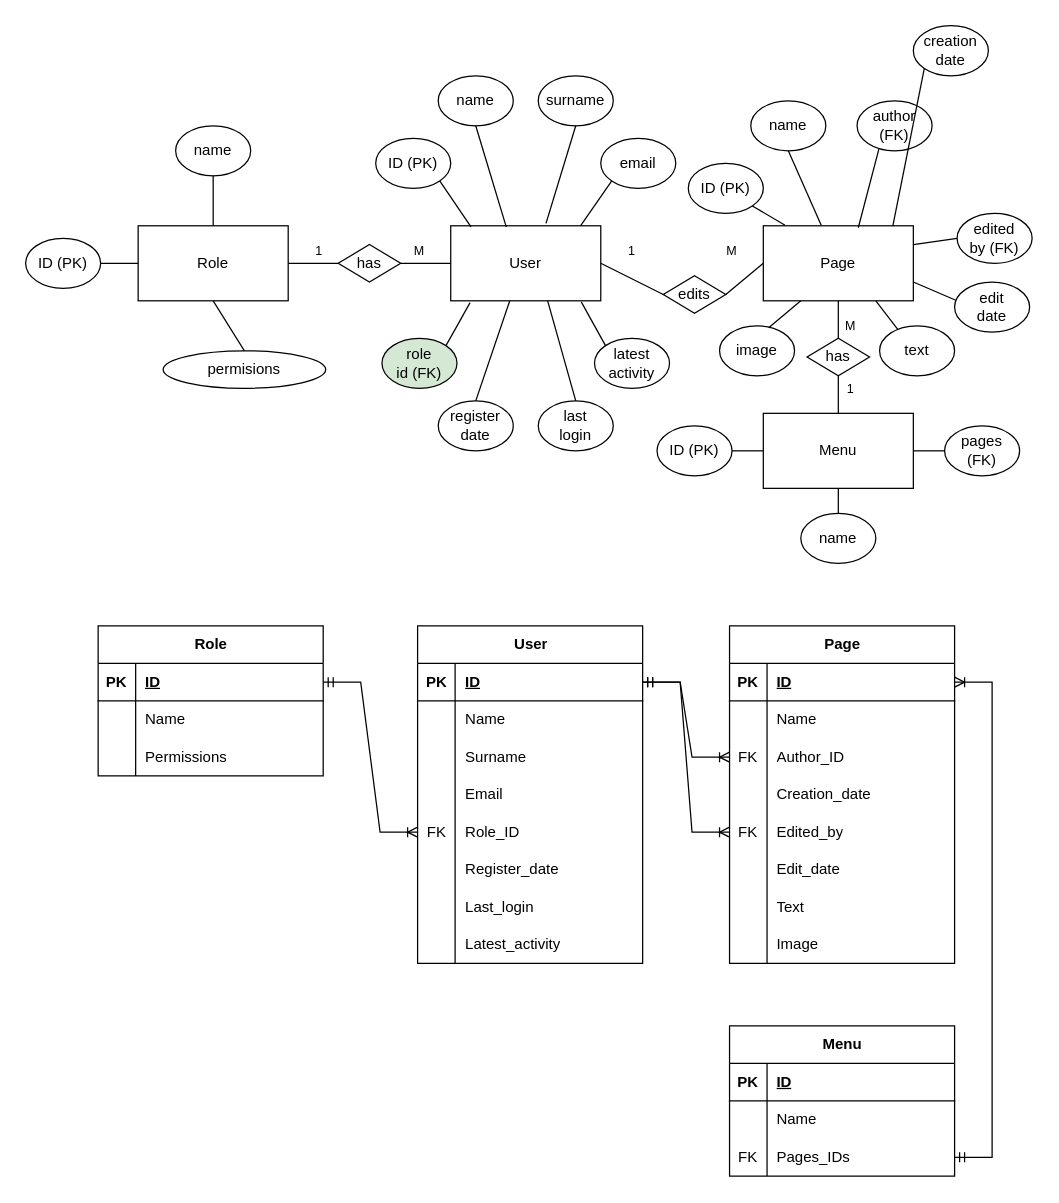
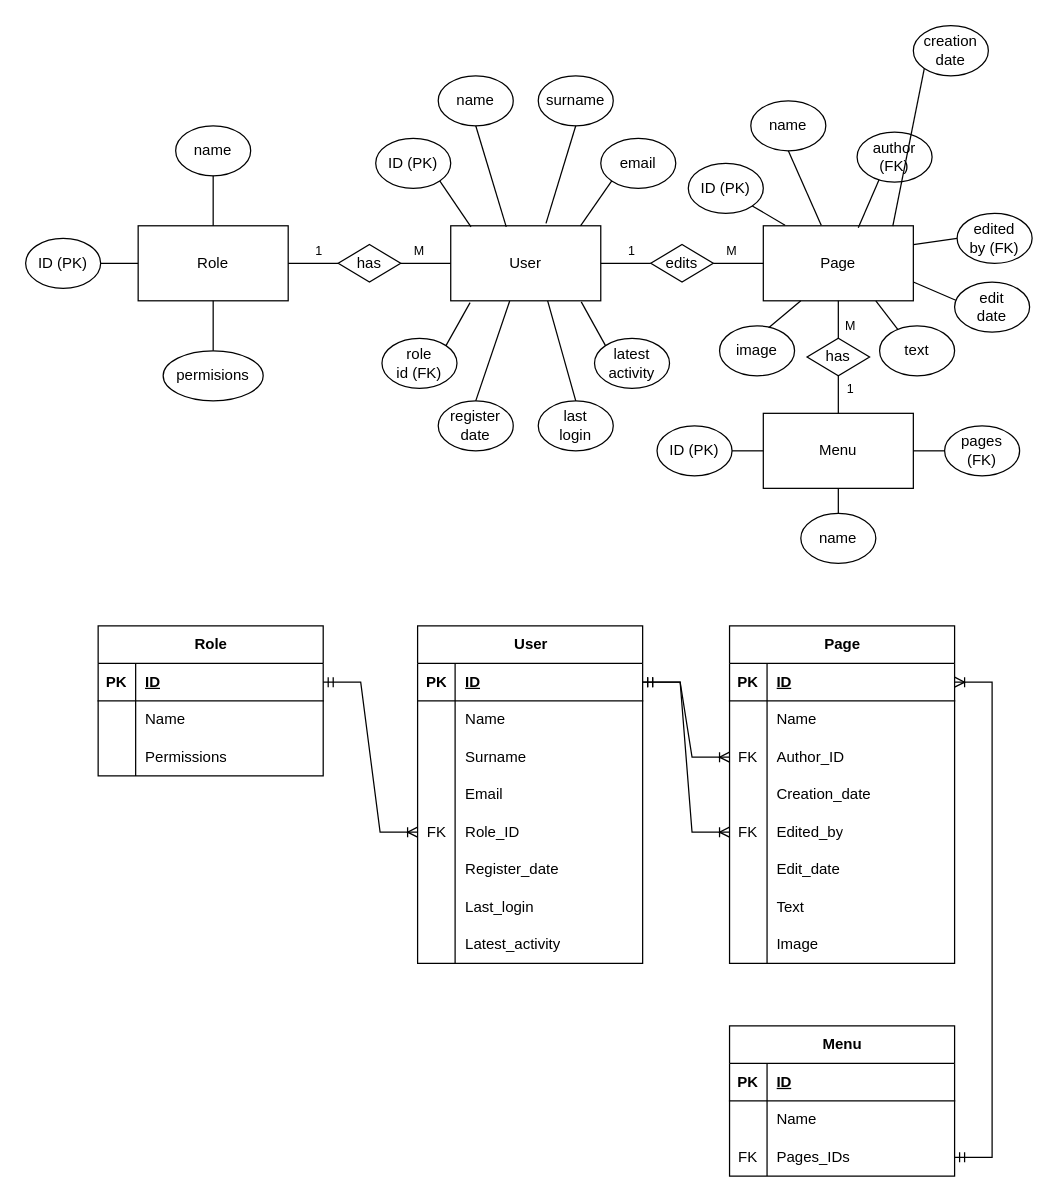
node "author (FK)": moved (894, 126) -> (894, 157)
node "edits": moved (694, 294) -> (682, 263)
node "role id (FK)": fillcolor #d5e8d4 -> #ffffff
node "permisions": size 163x38 -> 100x50
